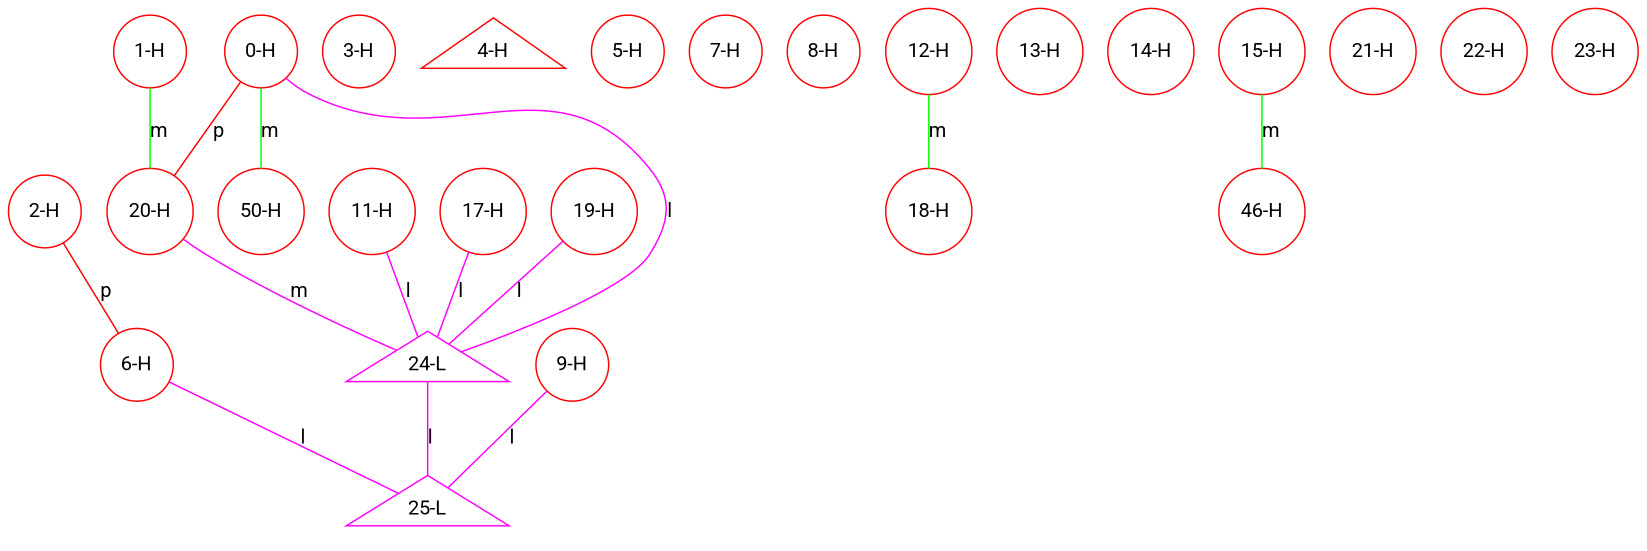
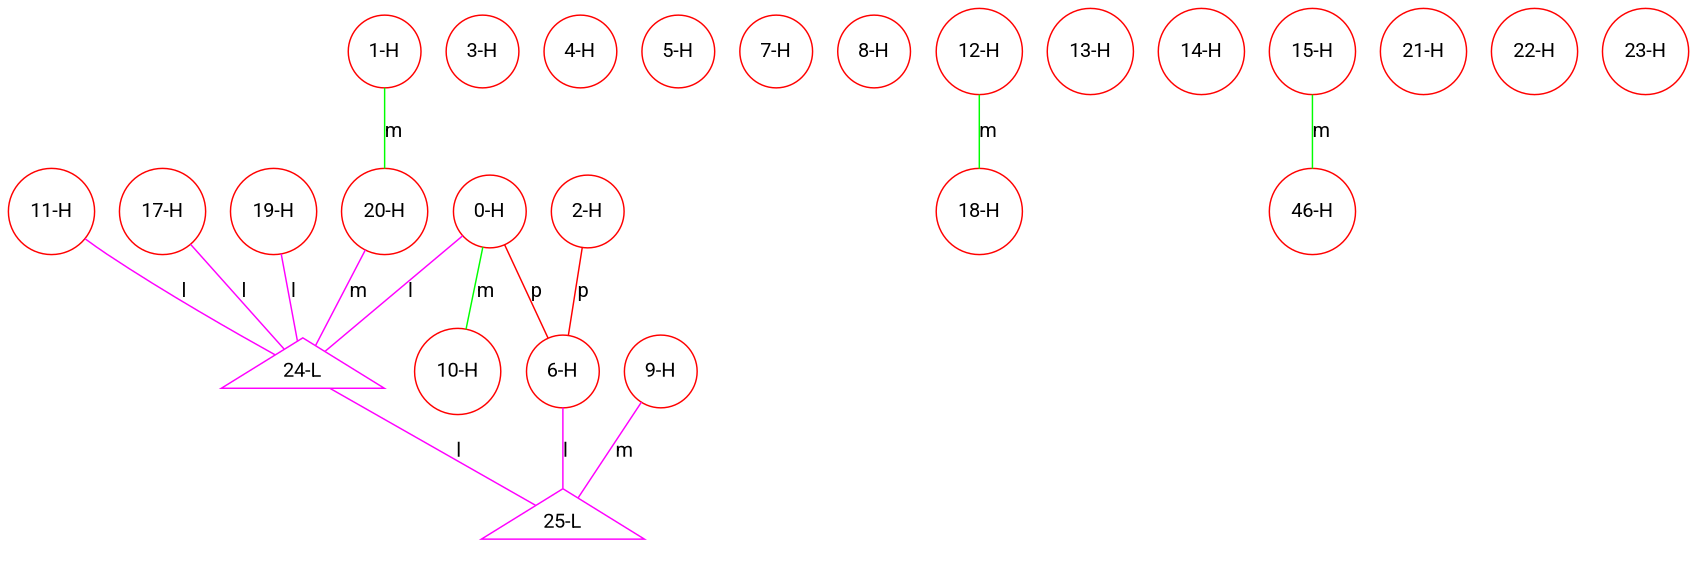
node "4-H": shape triangle -> circle
edge "0-H" -- "20-H": now "0-H" -- "6-H"
node "50-H": label "50-H" -> "10-H"
edge "9-H" -- "25-L": label "l" -> "m"
